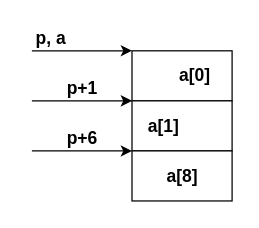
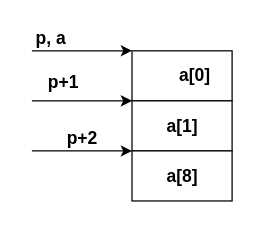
node "p+1": moved (82, 88) -> (63, 82)
node "a[1]": moved (163, 126) -> (182, 126)
node "p+6": label "p+6" -> "p+2"
